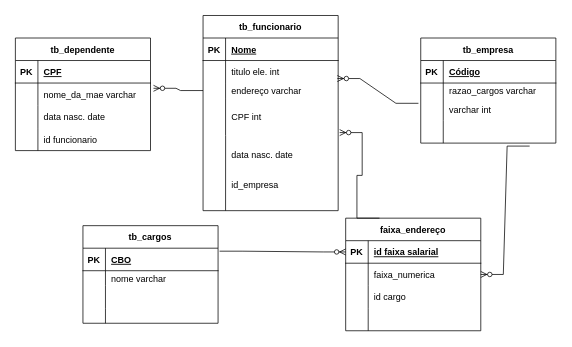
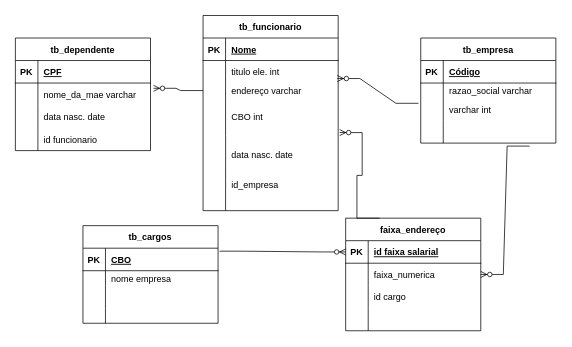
node "razao_cargos varchar": label "razao_cargos varchar" -> "razao_social varchar"
node "CPF int": label "CPF int" -> "CBO int"
node "nome varchar": label "nome varchar" -> "nome empresa"
